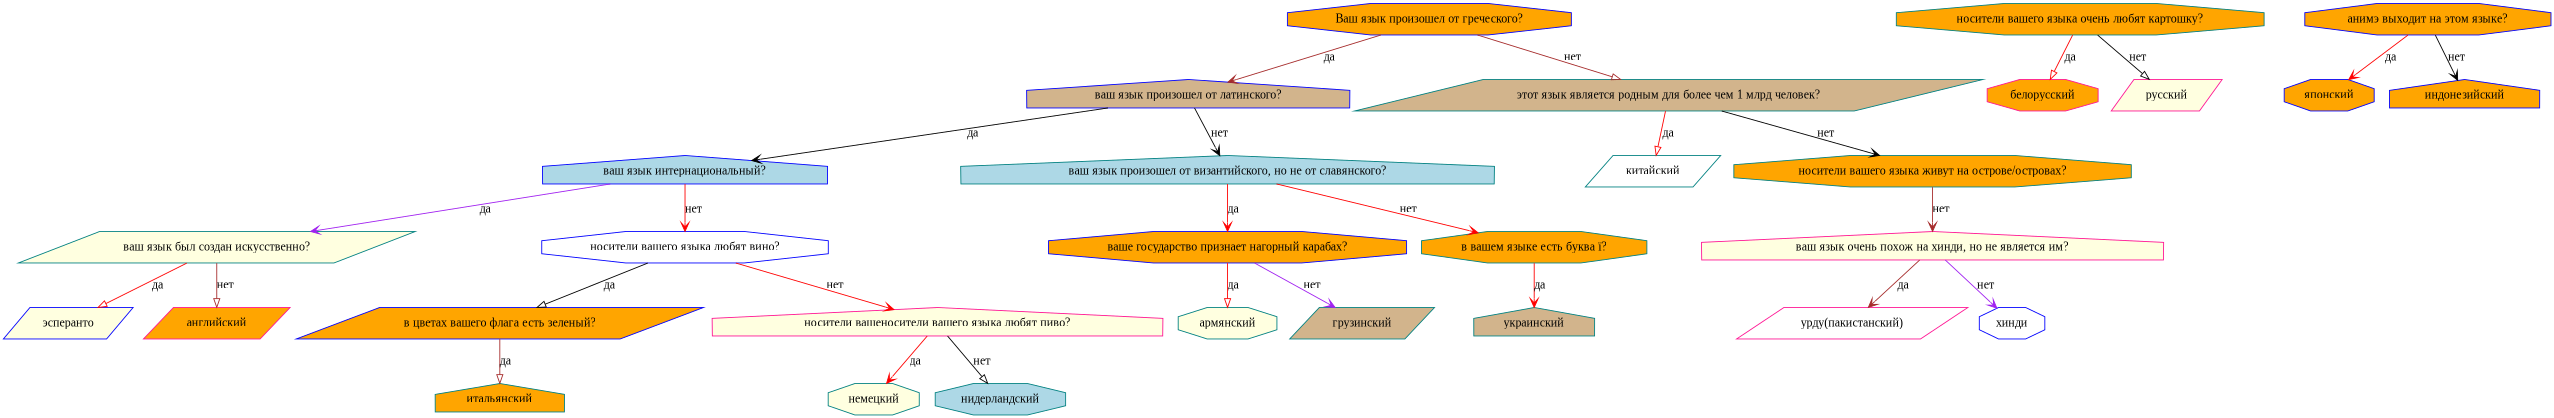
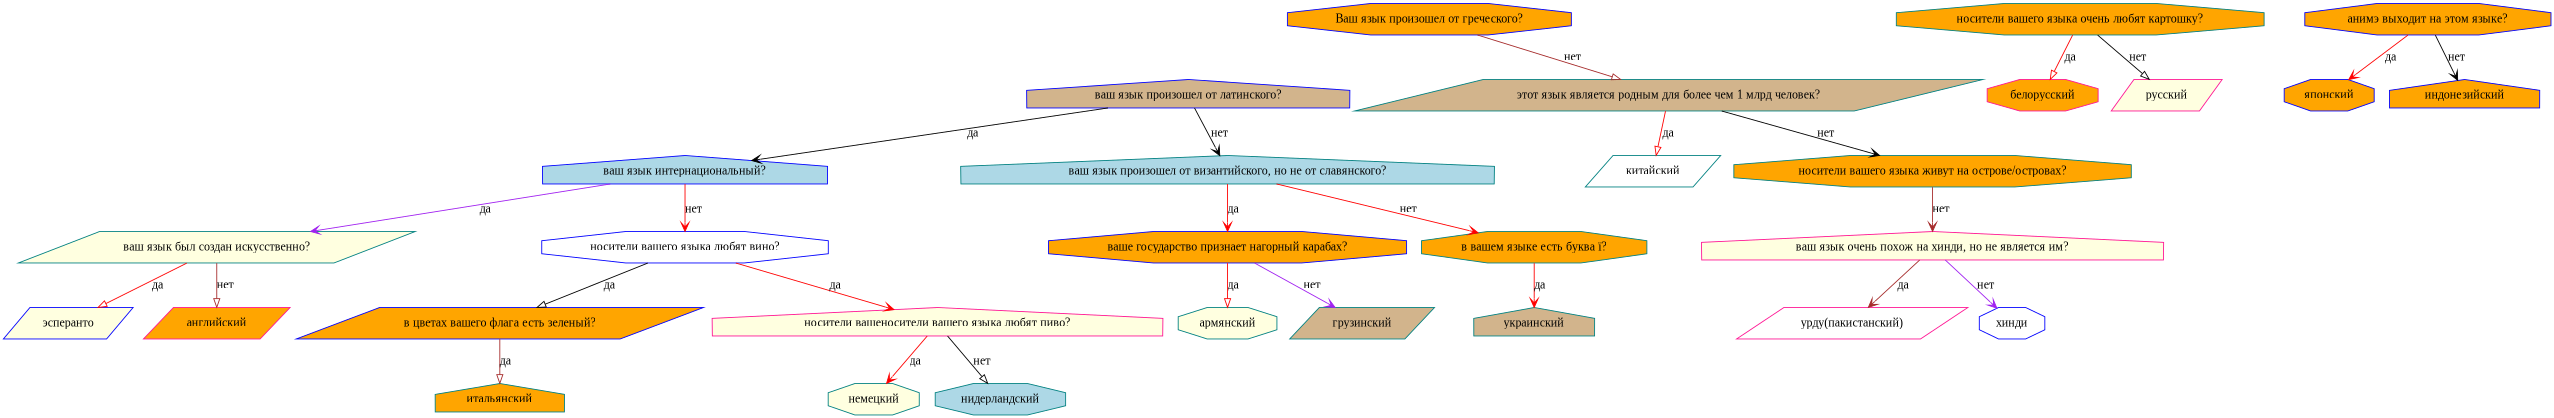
edge "Ваш язык произошел от греческого?" -> "ваш язык произошел от латинского?": removed, label "да"
edge "носители вашего языка любят вино?" -> "носители вашеносители вашего языка любят пиво?": label "нет" -> "да"
